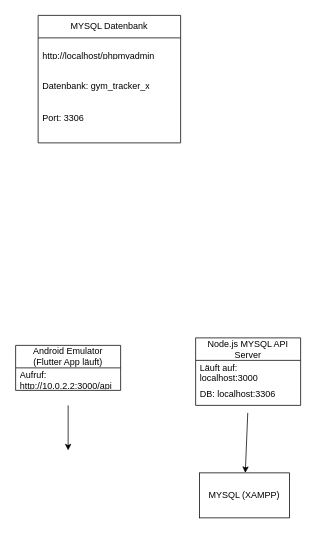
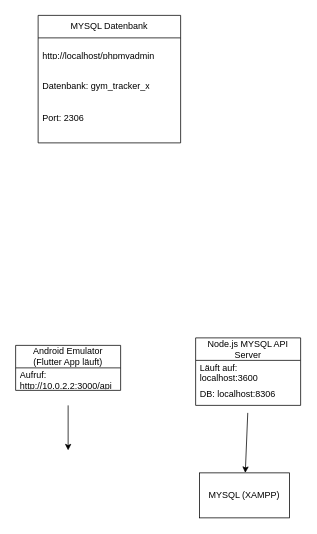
node "Datenbank: gym_tracker_x Port: 3306": label "Datenbank: gym_tracker_x Port: 3306" -> "Datenbank: gym_tracker_x Port: 2306"
node "Läuft auf: localhost:3000": label "Läuft auf: localhost:3000" -> "Läuft auf: localhost:3600"
node "DB: localhost:3306": label "DB: localhost:3306" -> "DB: localhost:8306"
